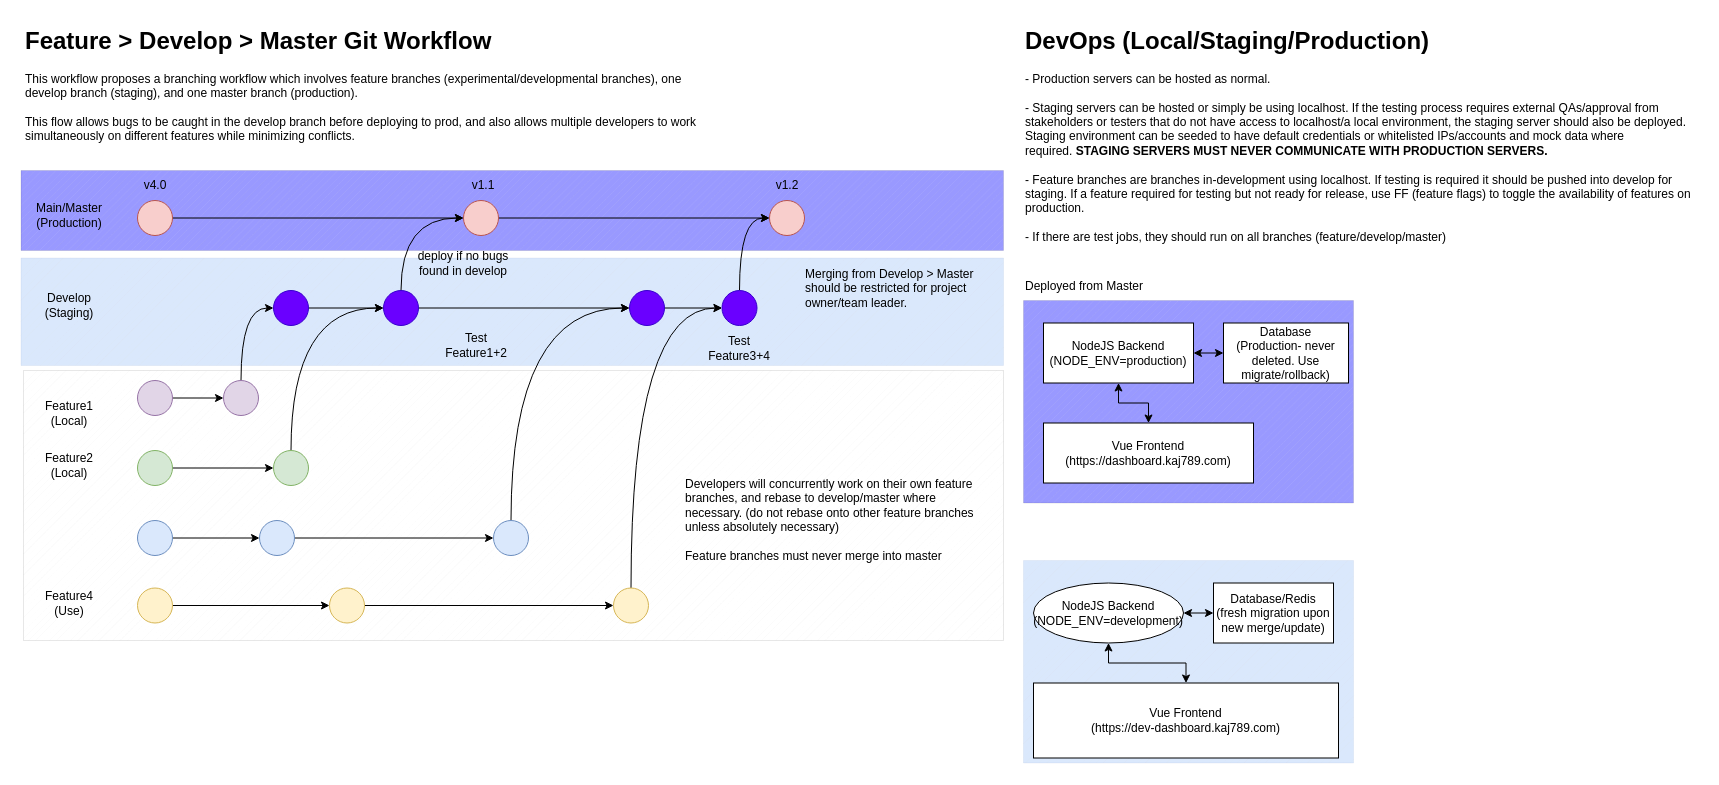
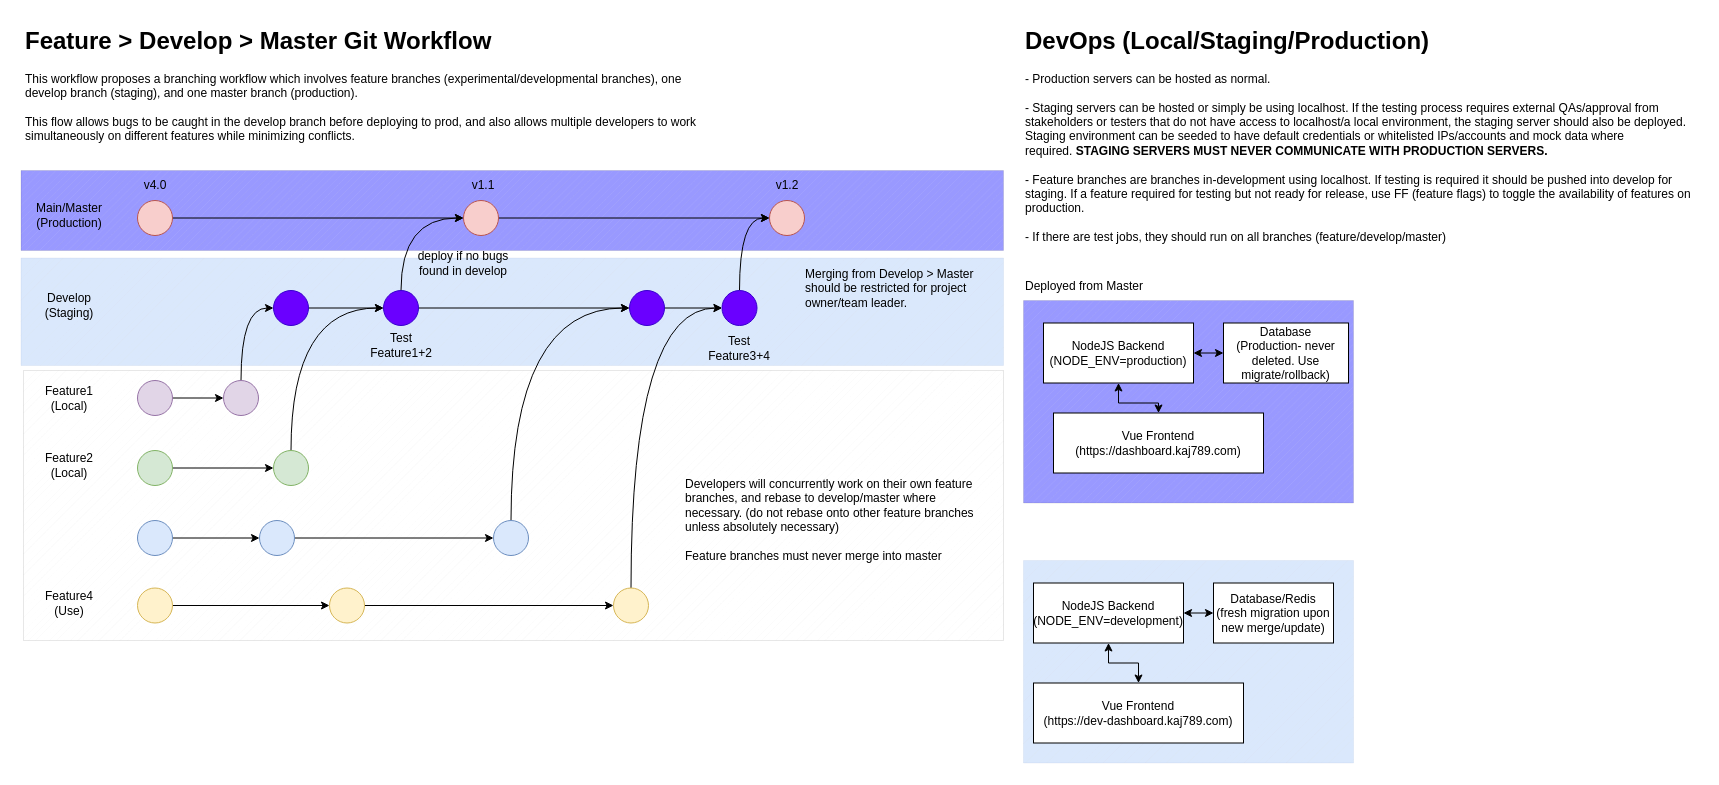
node "Test Feature1+2": moved (476, 346) -> (401, 346)
node "Feature1 (Local)": moved (70, 413) -> (70, 398)
node "Vue Frontend (https://dashboard.kaj789.com)": moved (1149, 453) -> (1159, 443)
node "NodeJS Backend (NODE_ENV=development)": shape ellipse -> rectangle
node "Vue Frontend (https://dev-dashboard.kaj789.com)": size 305x75 -> 210x60
